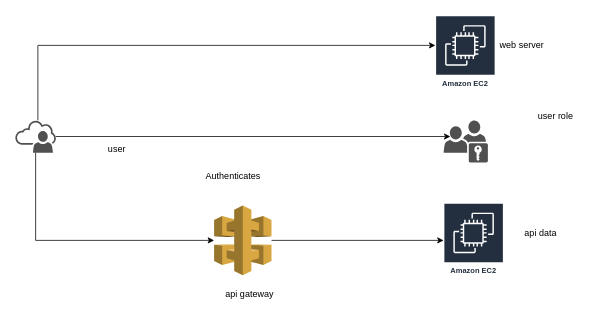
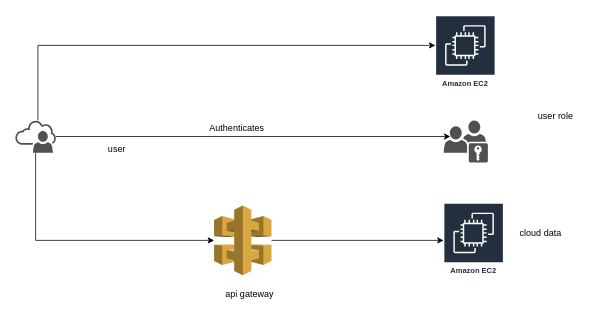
node "web server": removed
node "Authenticates": moved (233, 177) -> (237, 128)
node "api data": label "api data" -> "cloud data"
